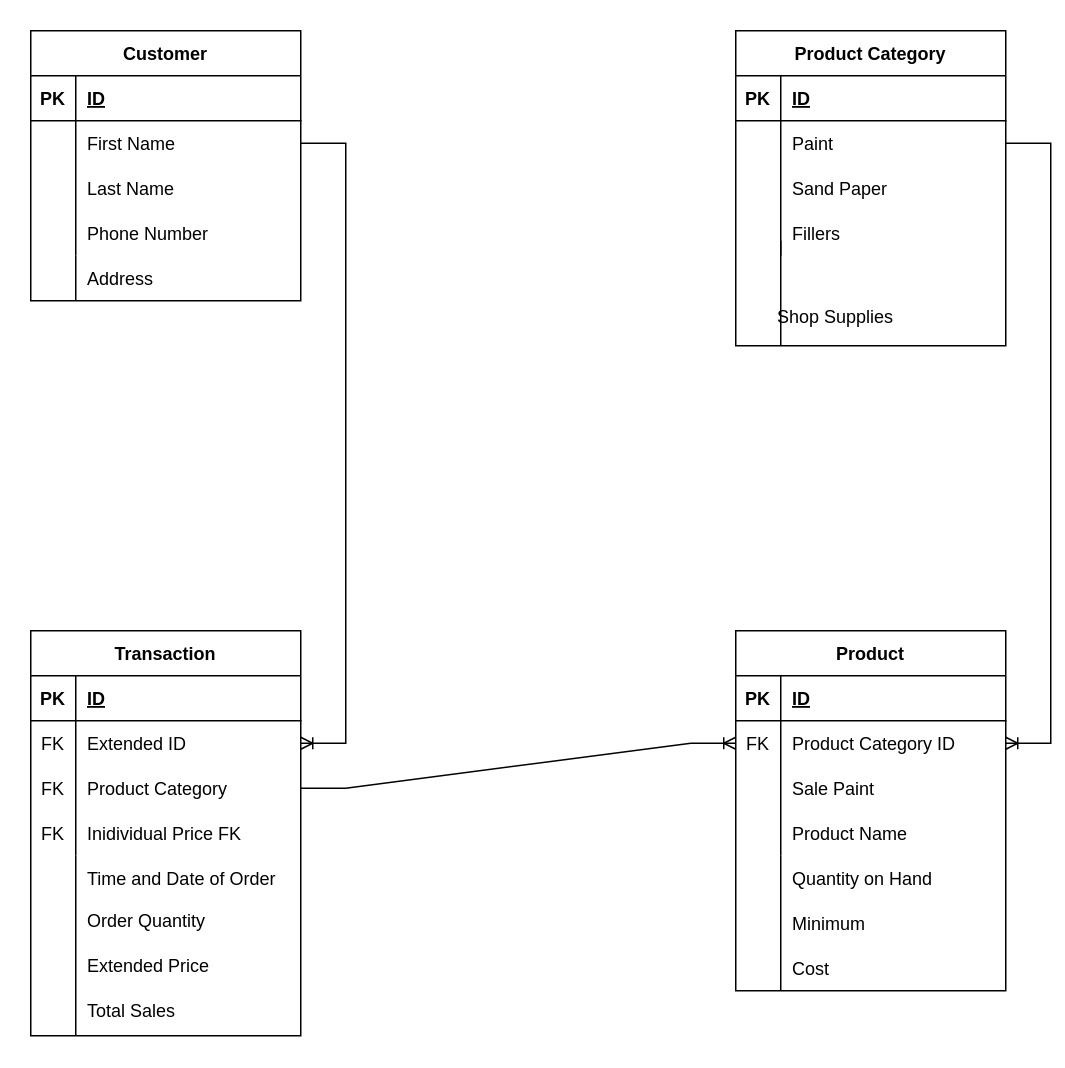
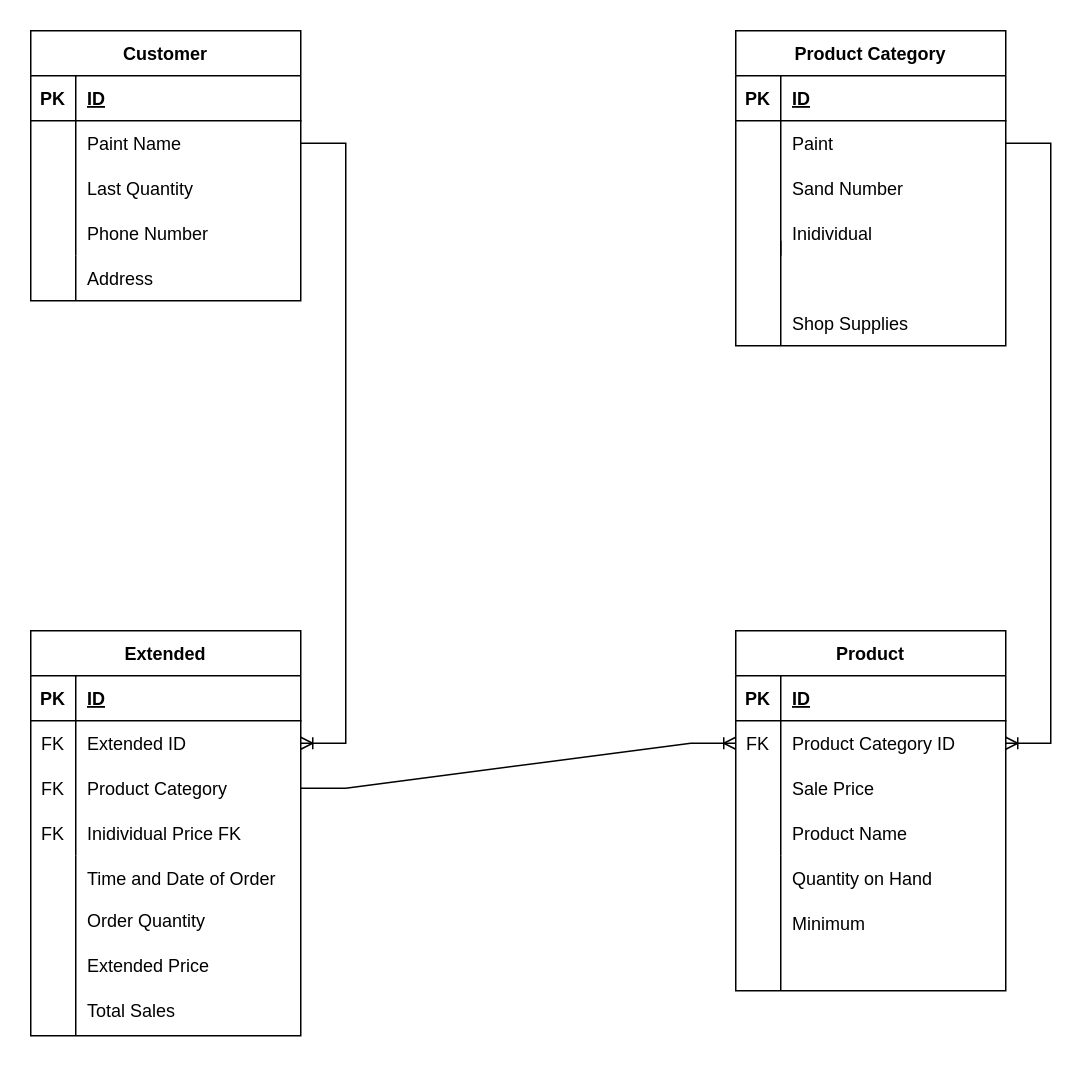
node "First Name": label "First Name" -> "Paint Name"
node "Last Name": label "Last Name" -> "Last Quantity"
node "Sand Paper": label "Sand Paper" -> "Sand Number"
node "Fillers": label "Fillers" -> "Inidividual"
node "Shop Supplies": moved (878, 316) -> (893, 323)
node "Transaction": label "Transaction" -> "Extended"
node "Sale Paint": label "Sale Paint" -> "Sale Price"
node "Cost": removed
